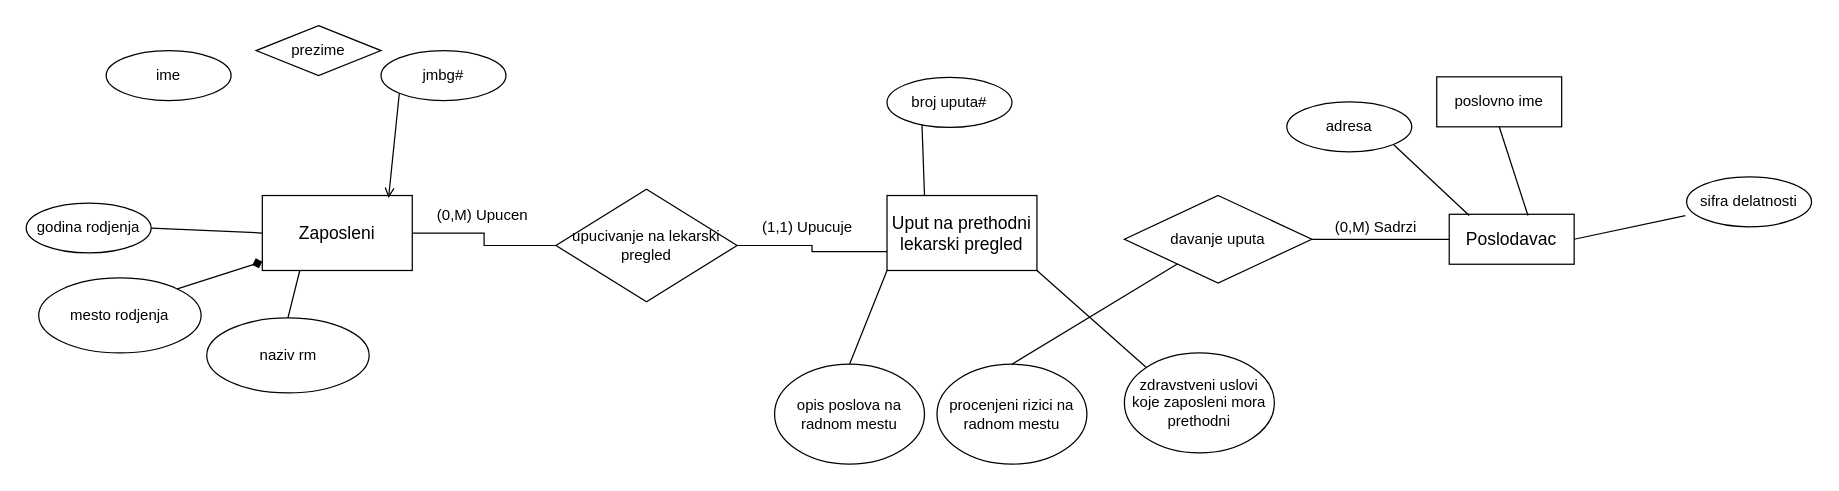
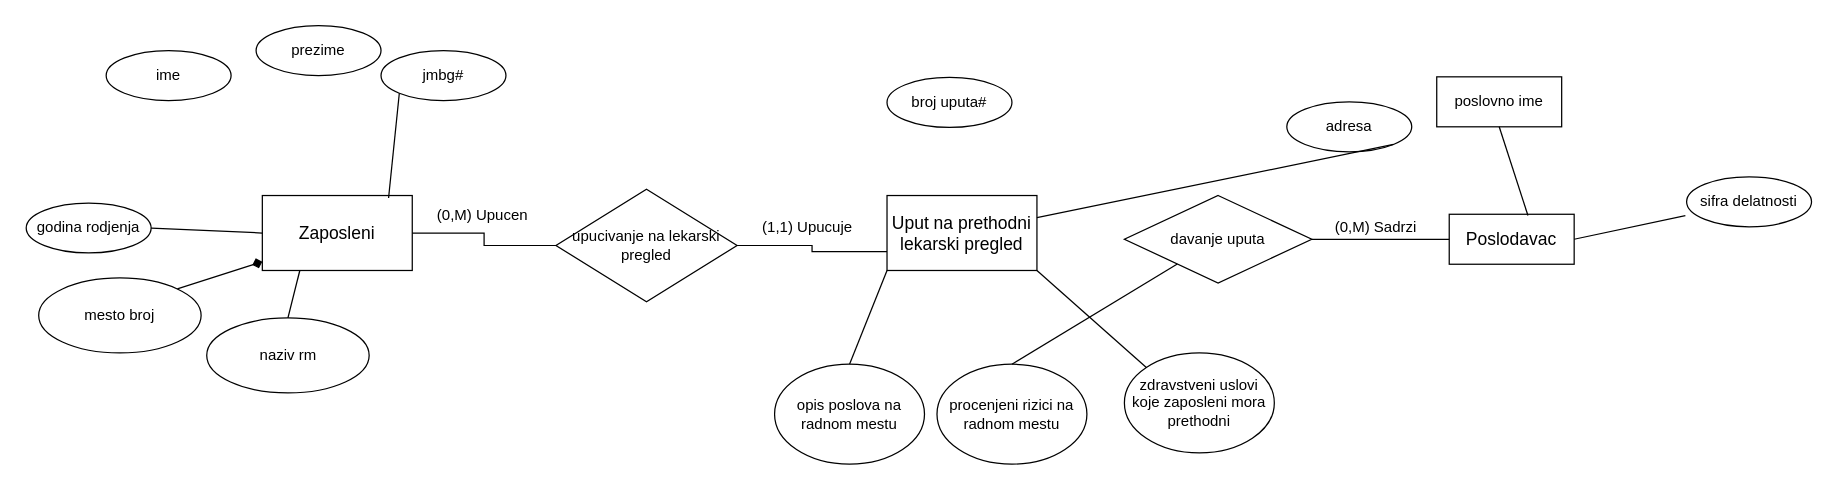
node "prezime": shape diamond -> ellipse
edge "broj uputa#" -- "Uput na prethodni lekarski pregled": removed
edge "adresa" -- "Poslodavac": now "adresa" -- "Uput na prethodni lekarski pregled"
edge "jmbg#" -> "Zaposleni": arrowhead open -> none
node "mesto rodjenja": label "mesto rodjenja" -> "mesto broj"
